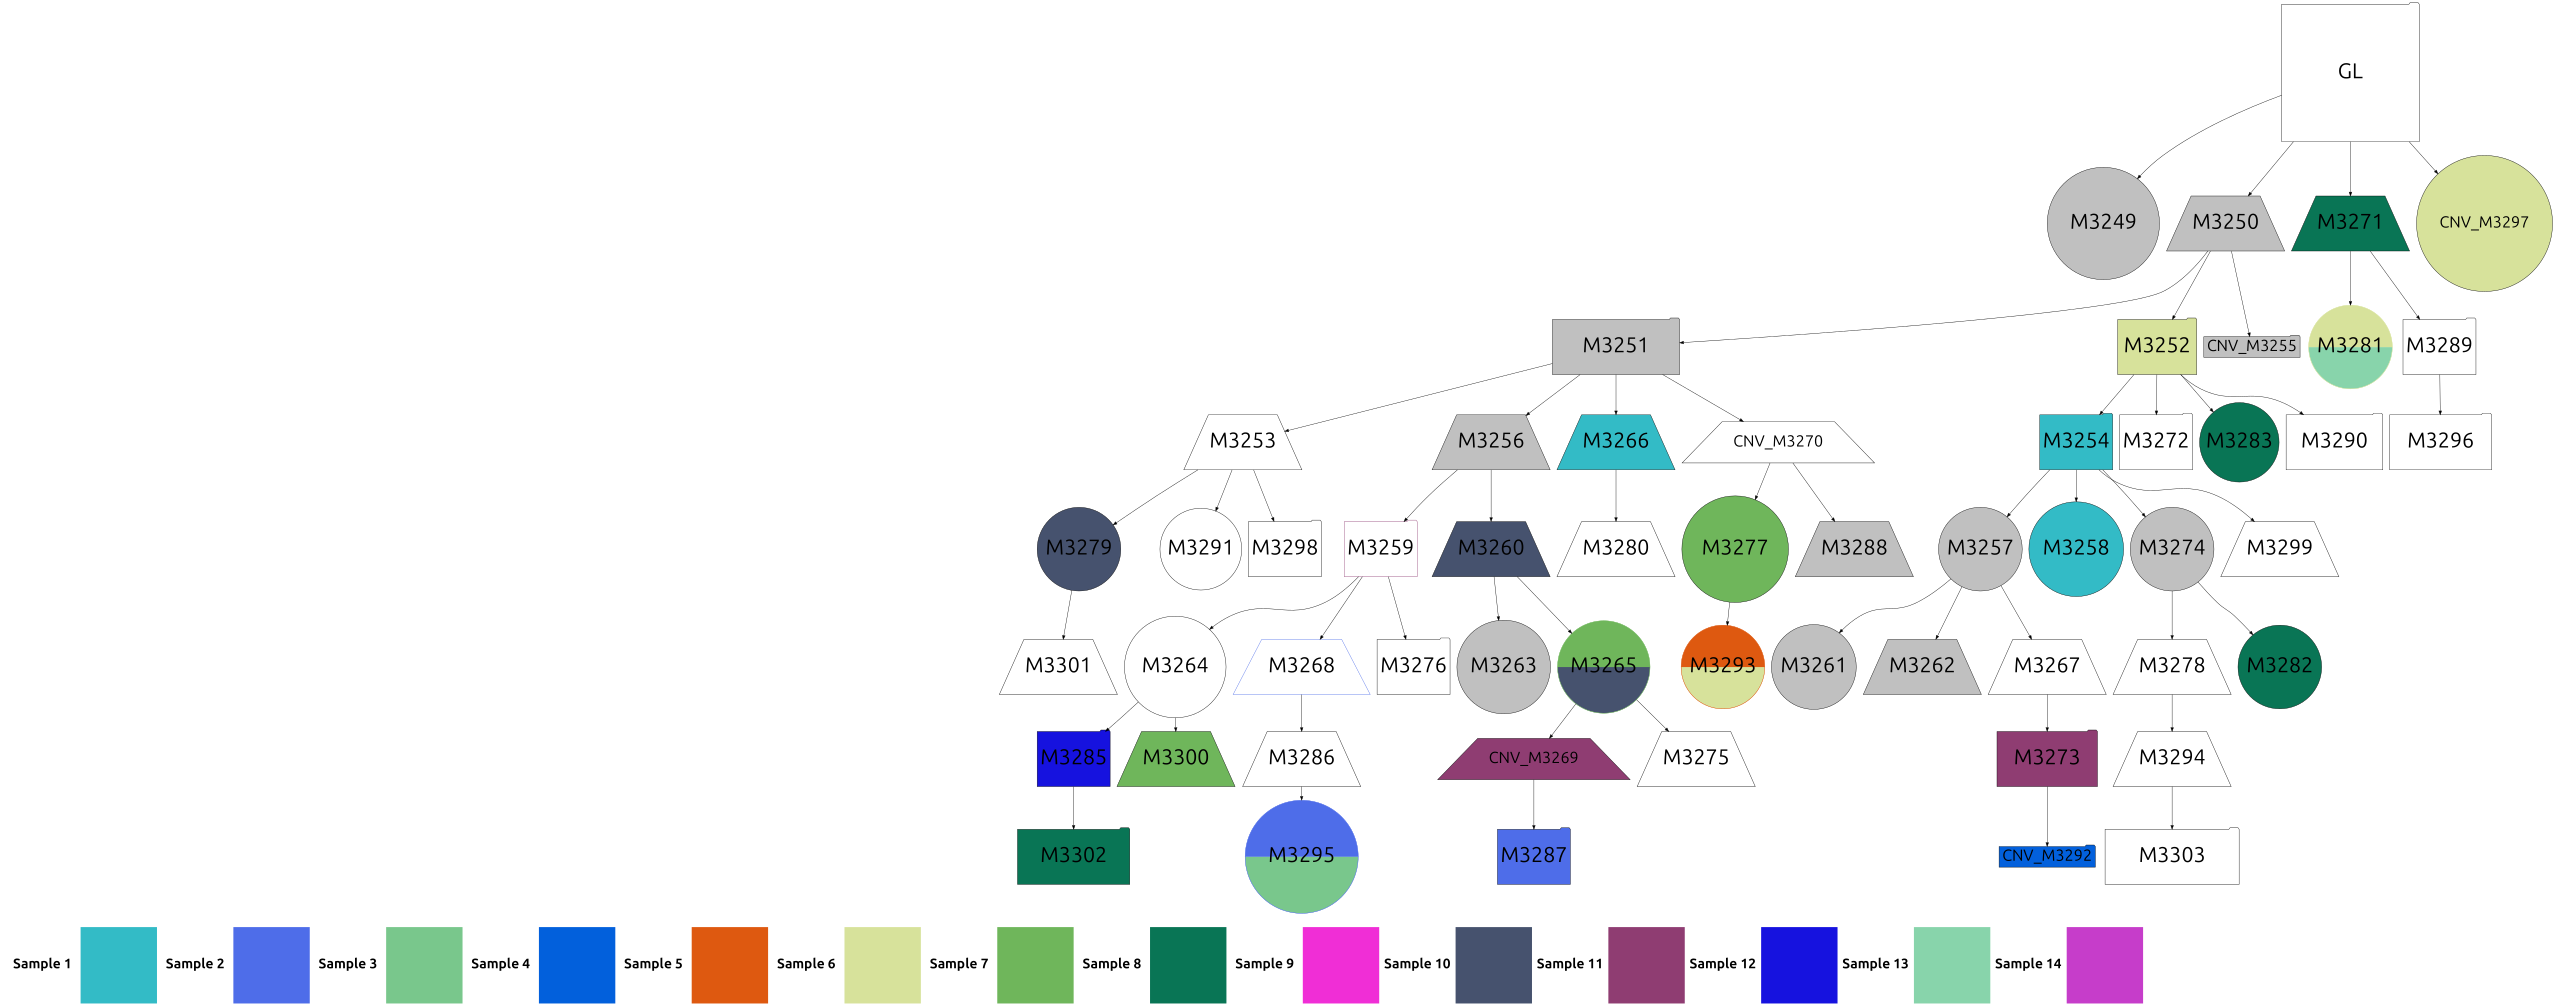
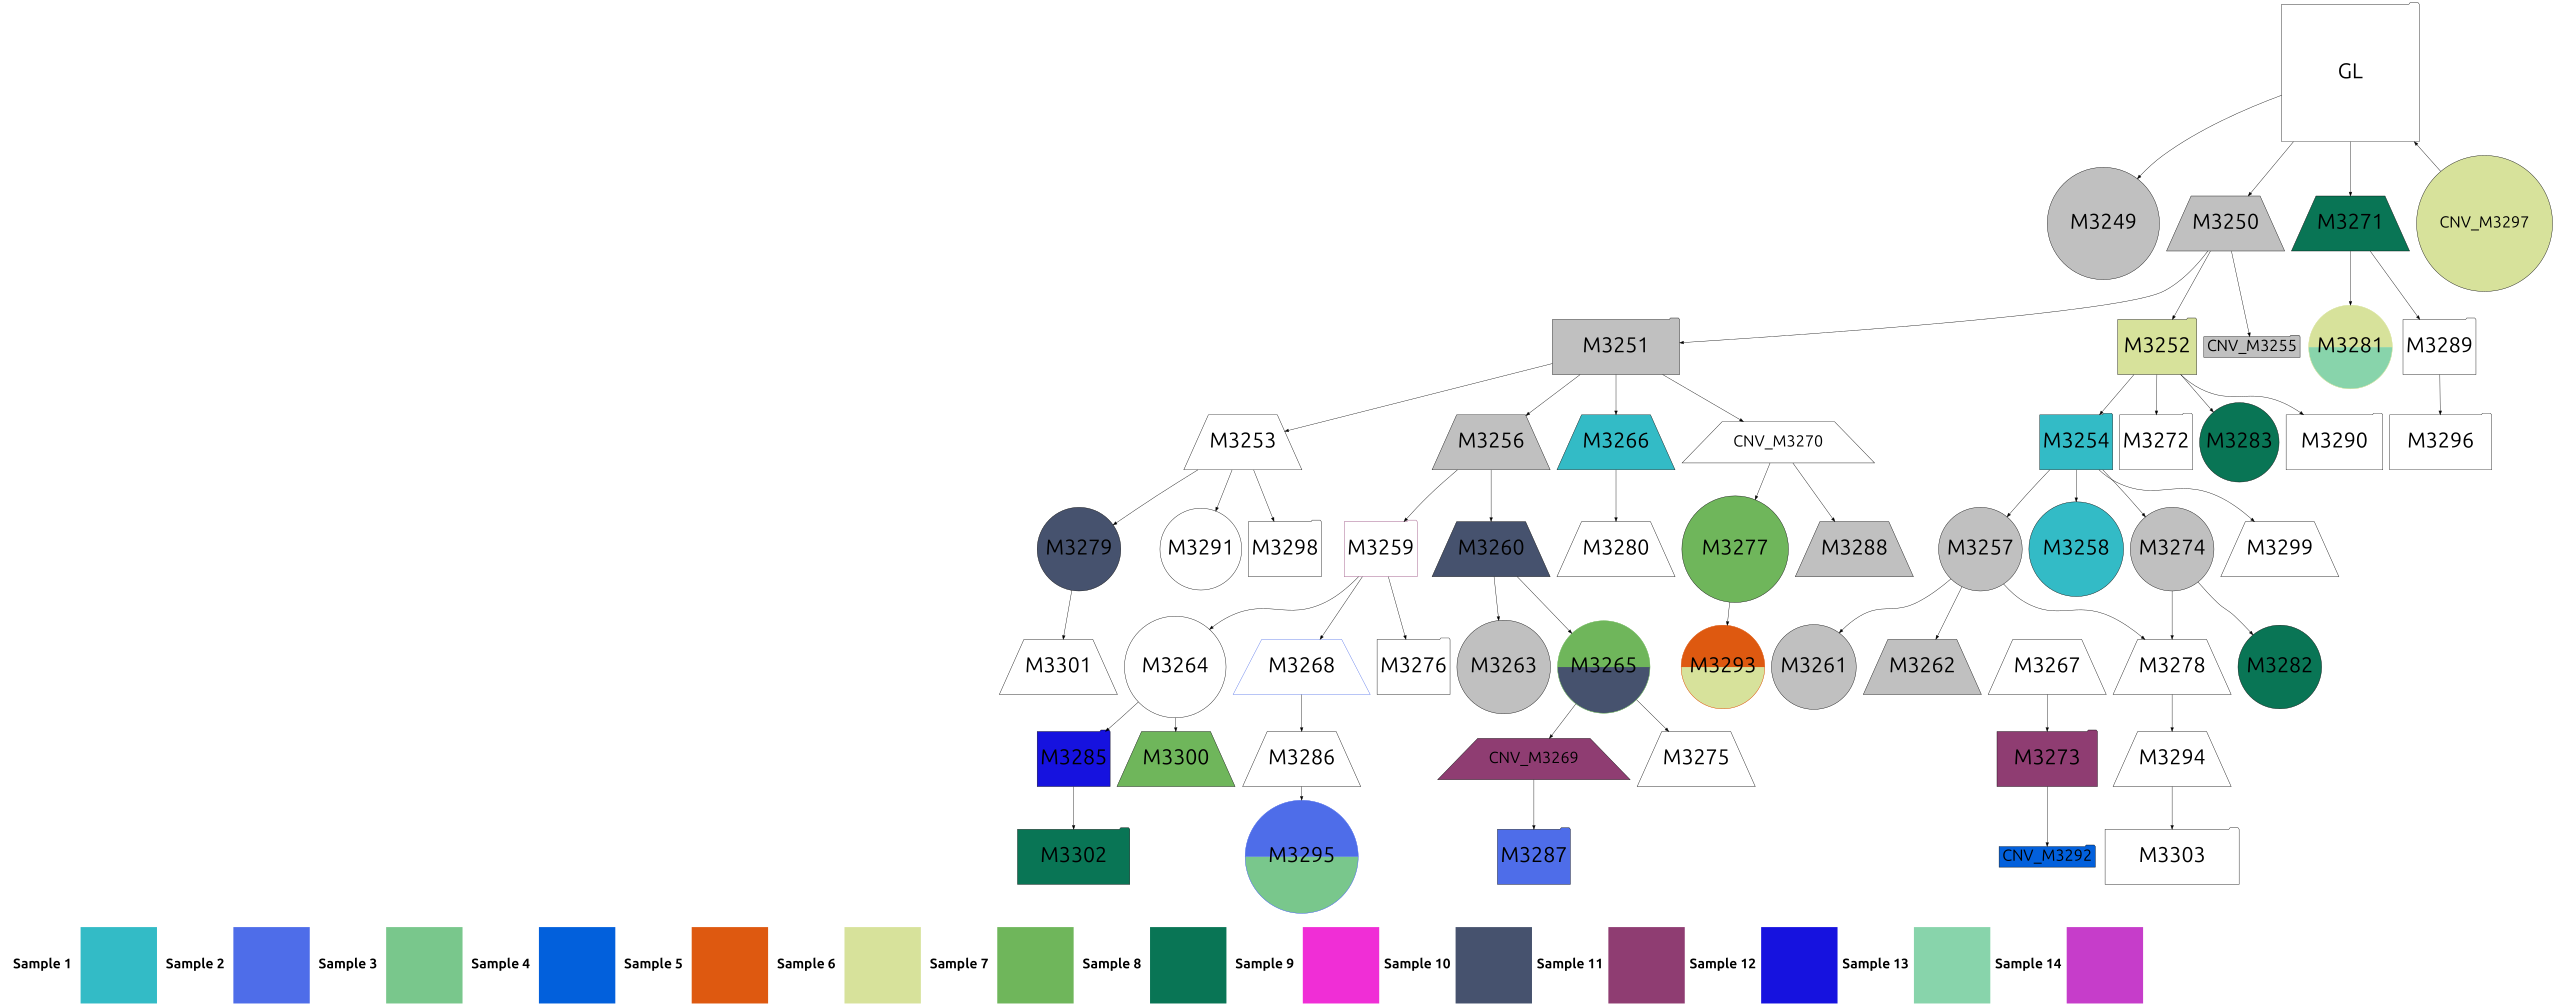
edge "GL" -> "CNV_M3297": reversed
edge "M3257" -> "M3267": now "M3257" -> "M3278"
